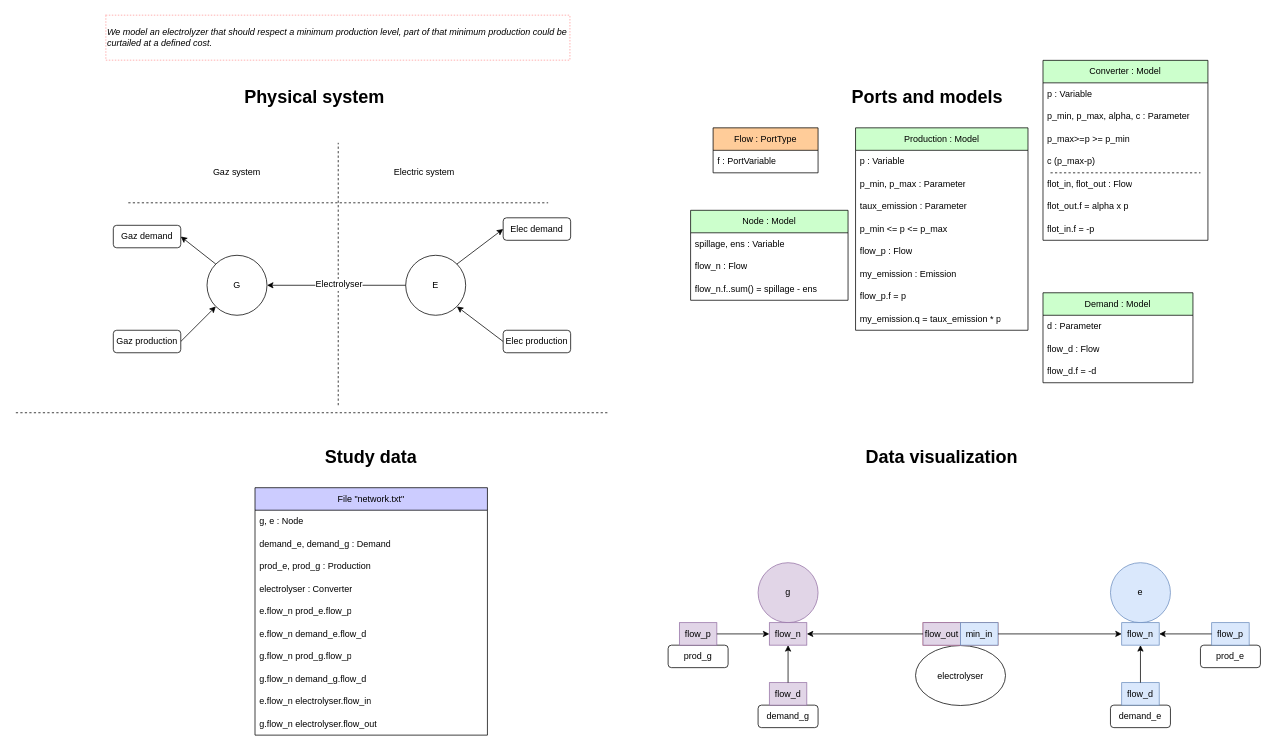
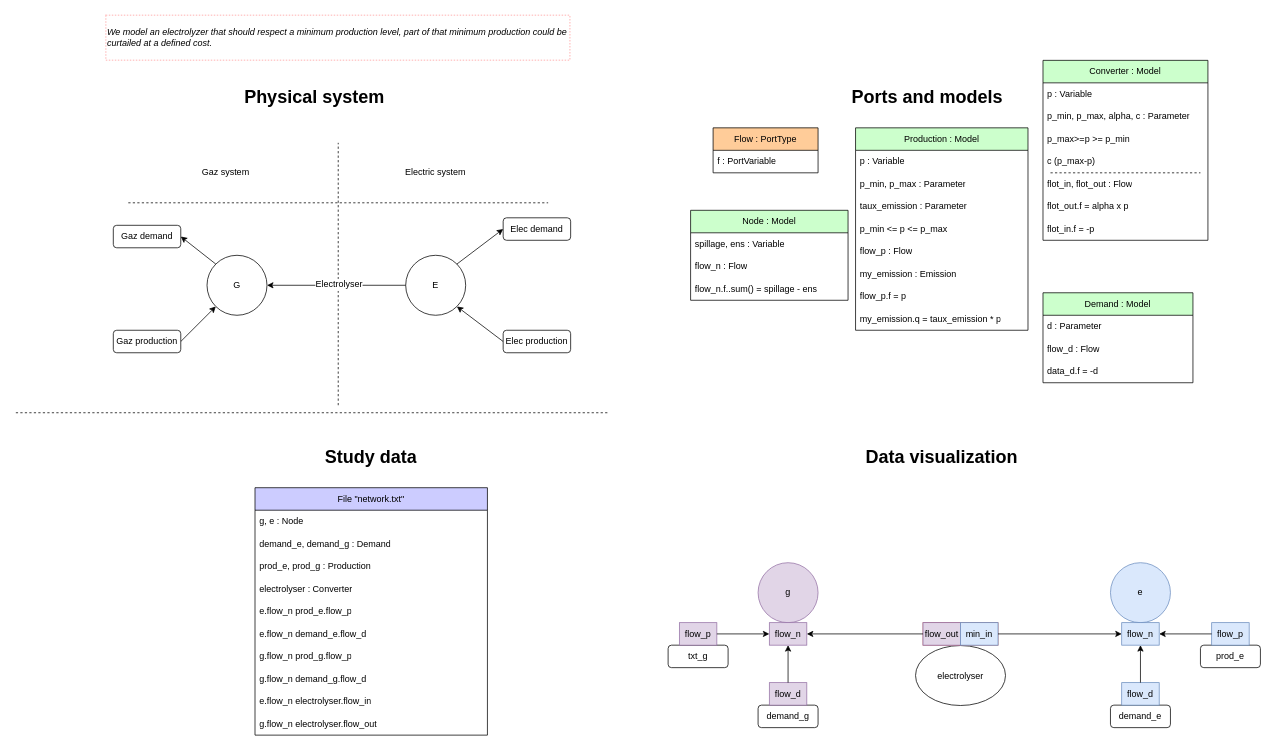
node "Gaz system": moved (237, 173) -> (225, 173)
node "Electric system": moved (424, 173) -> (435, 173)
node "flow_d.f = -d": label "flow_d.f = -d" -> "data_d.f = -d"
node "prod_g": label "prod_g" -> "txt_g"
